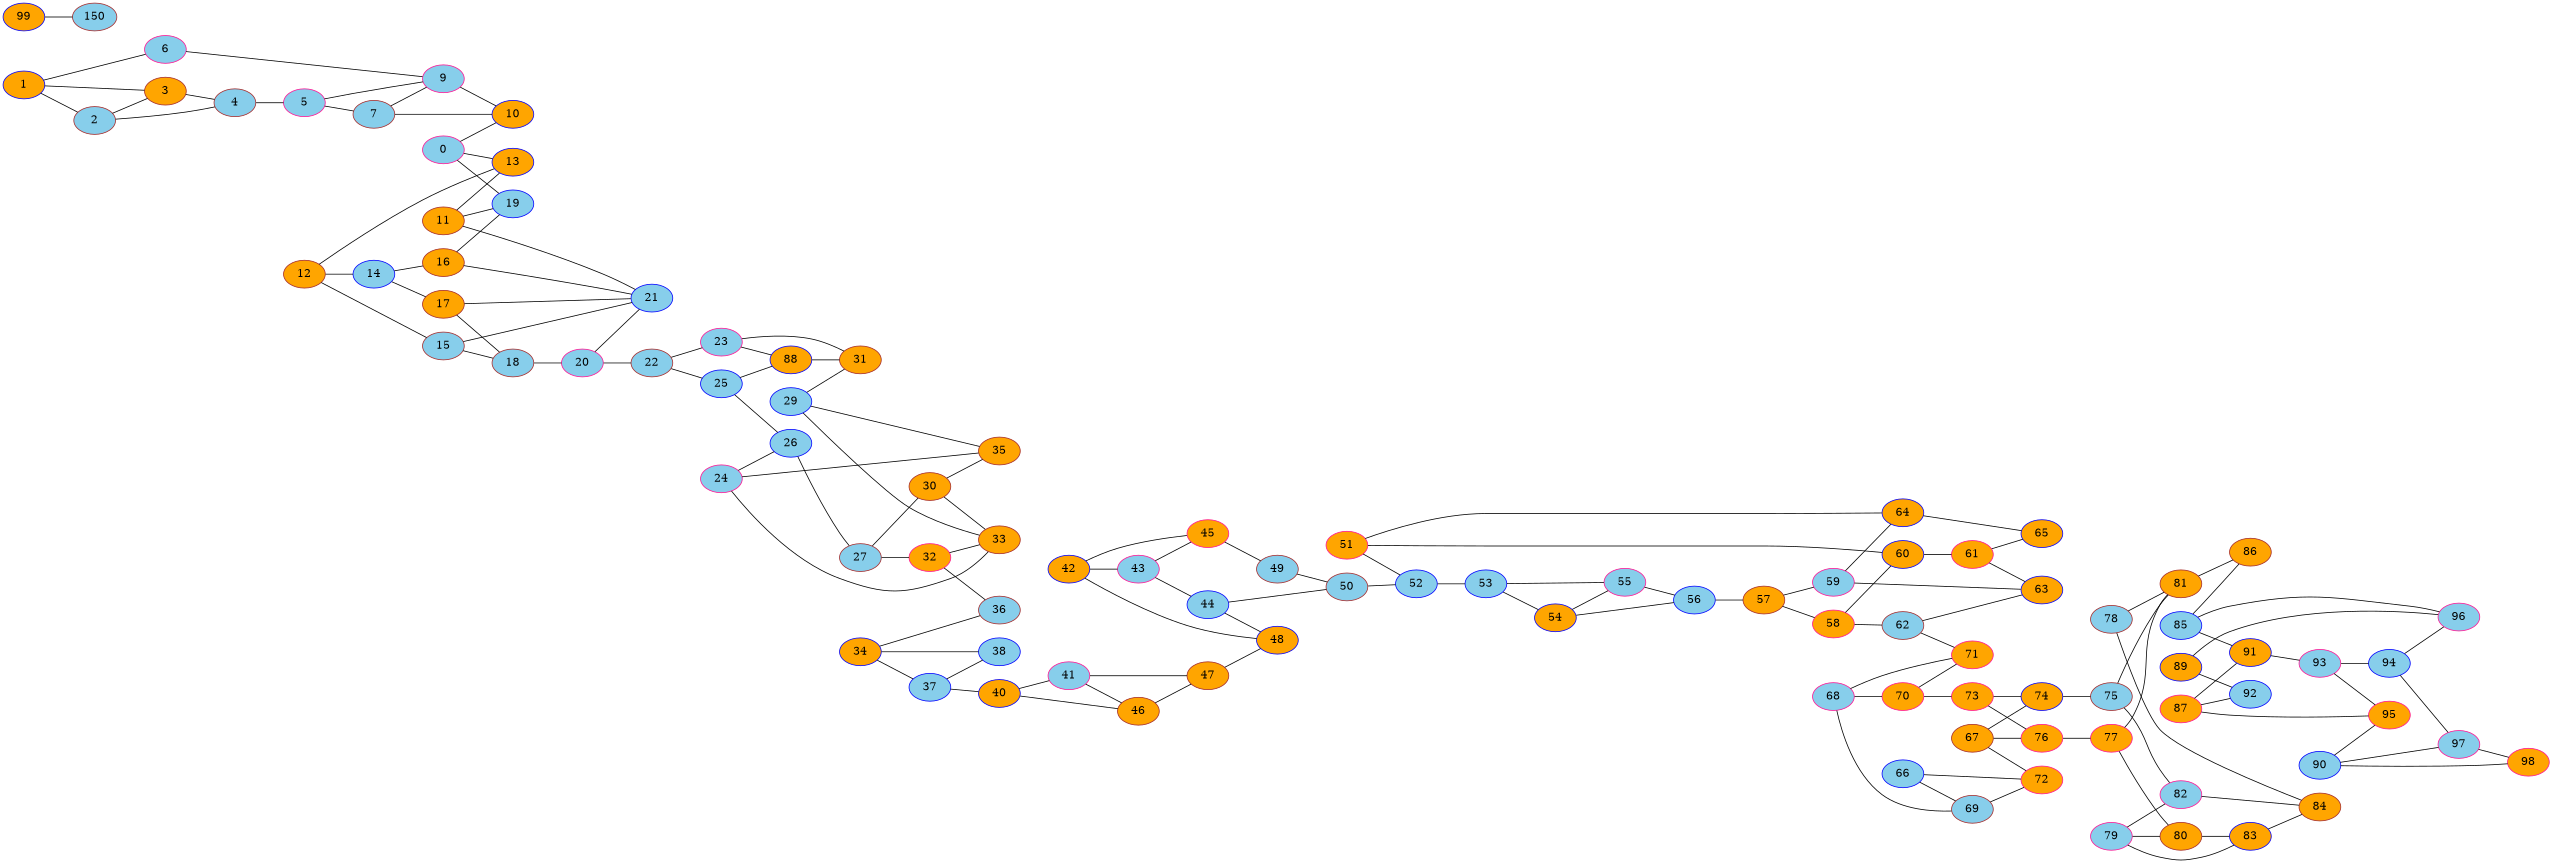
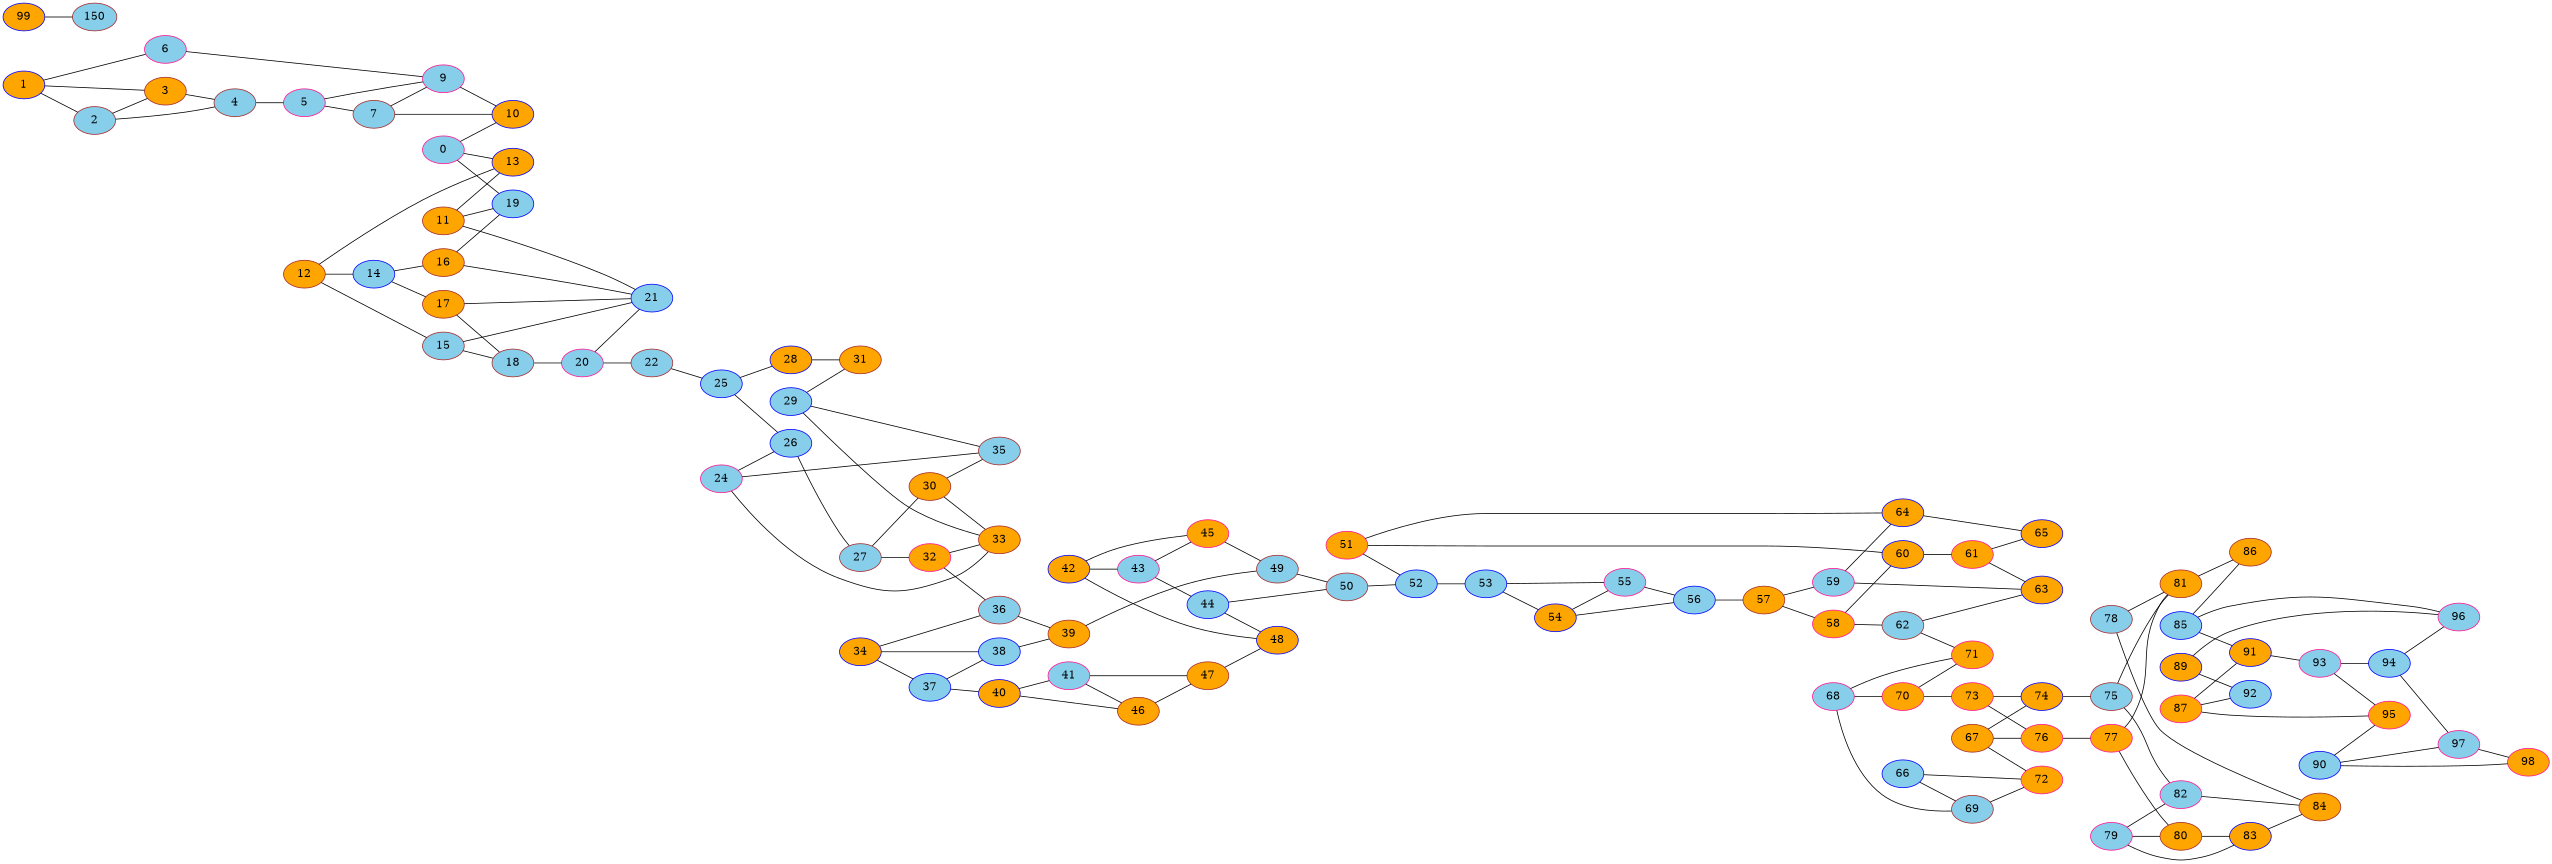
node "23": removed
node "88": label "88" -> "28"
node "35": fillcolor orange -> skyblue
node "39": added
